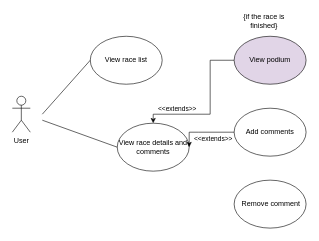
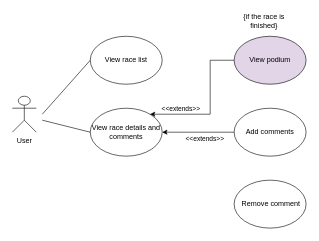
node "User": size 18x36 -> 24x36
node "View race details and comments": moved (153, 147) -> (126, 132)
